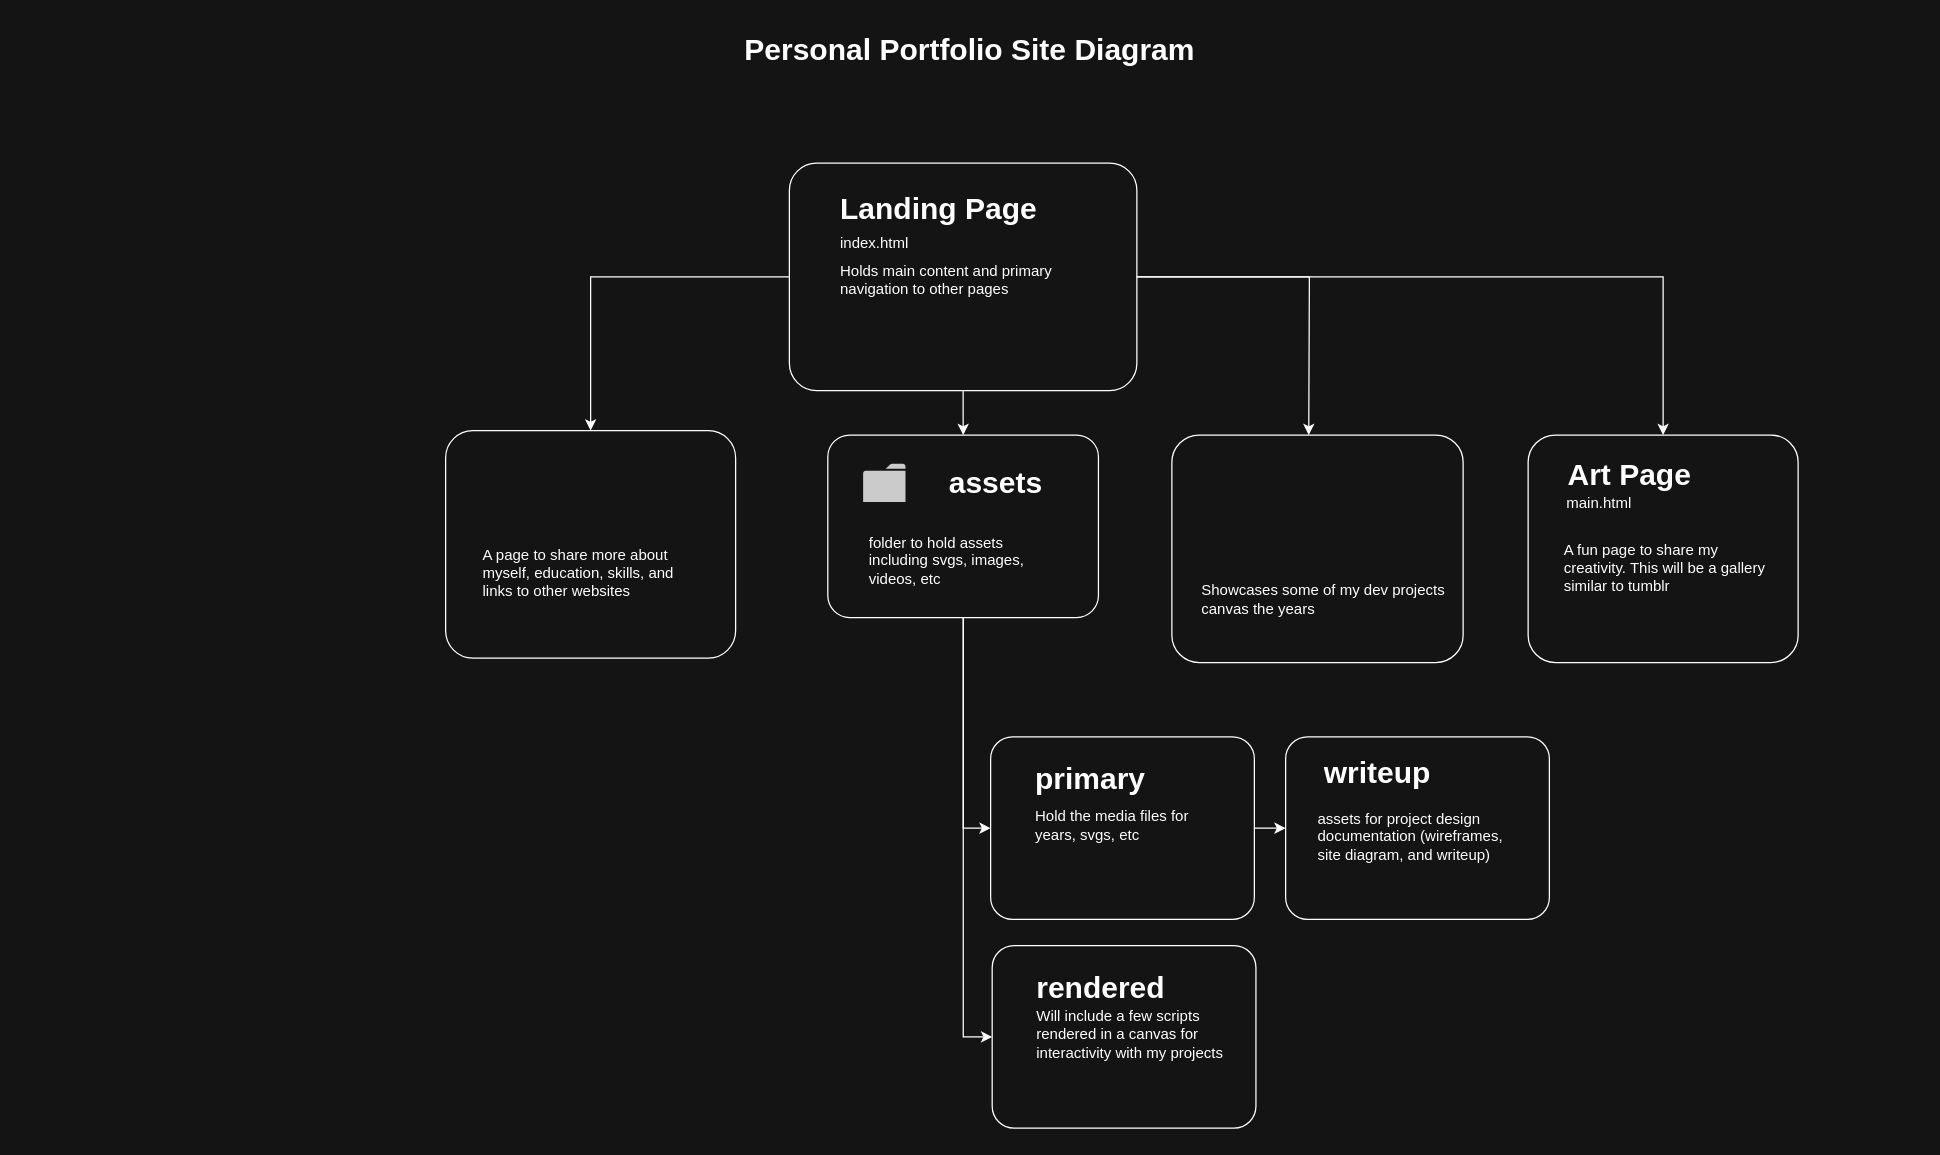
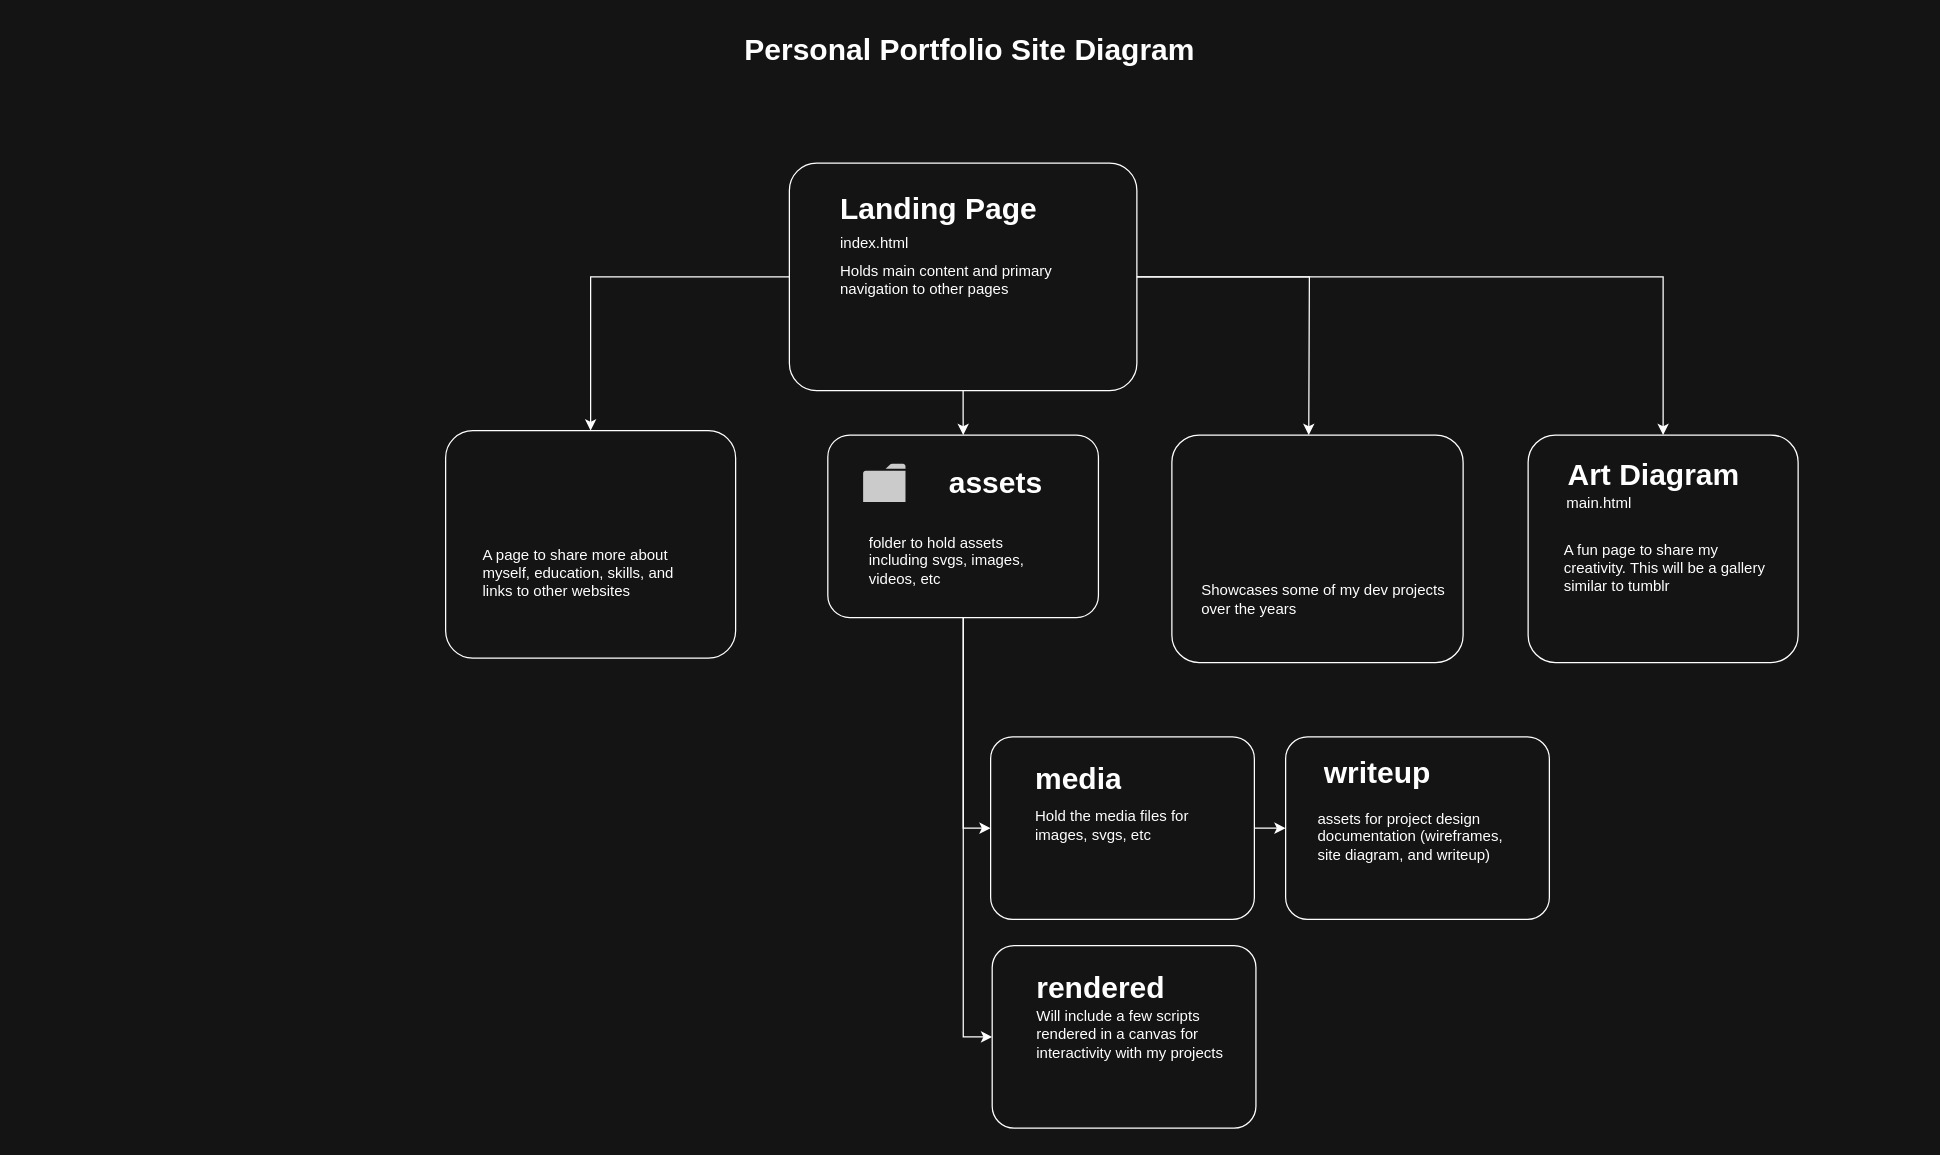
node "Art Page": label "Art Page" -> "Art Diagram"
node "Showcases some of my dev projects canvas the years": label "Showcases some of my dev projects canvas the years" -> "Showcases some of my dev projects over the years"
node "primary": label "primary" -> "media"
node "Hold the media files for years, svgs, etc": label "Hold the media files for years, svgs, etc" -> "Hold the media files for images, svgs, etc"
